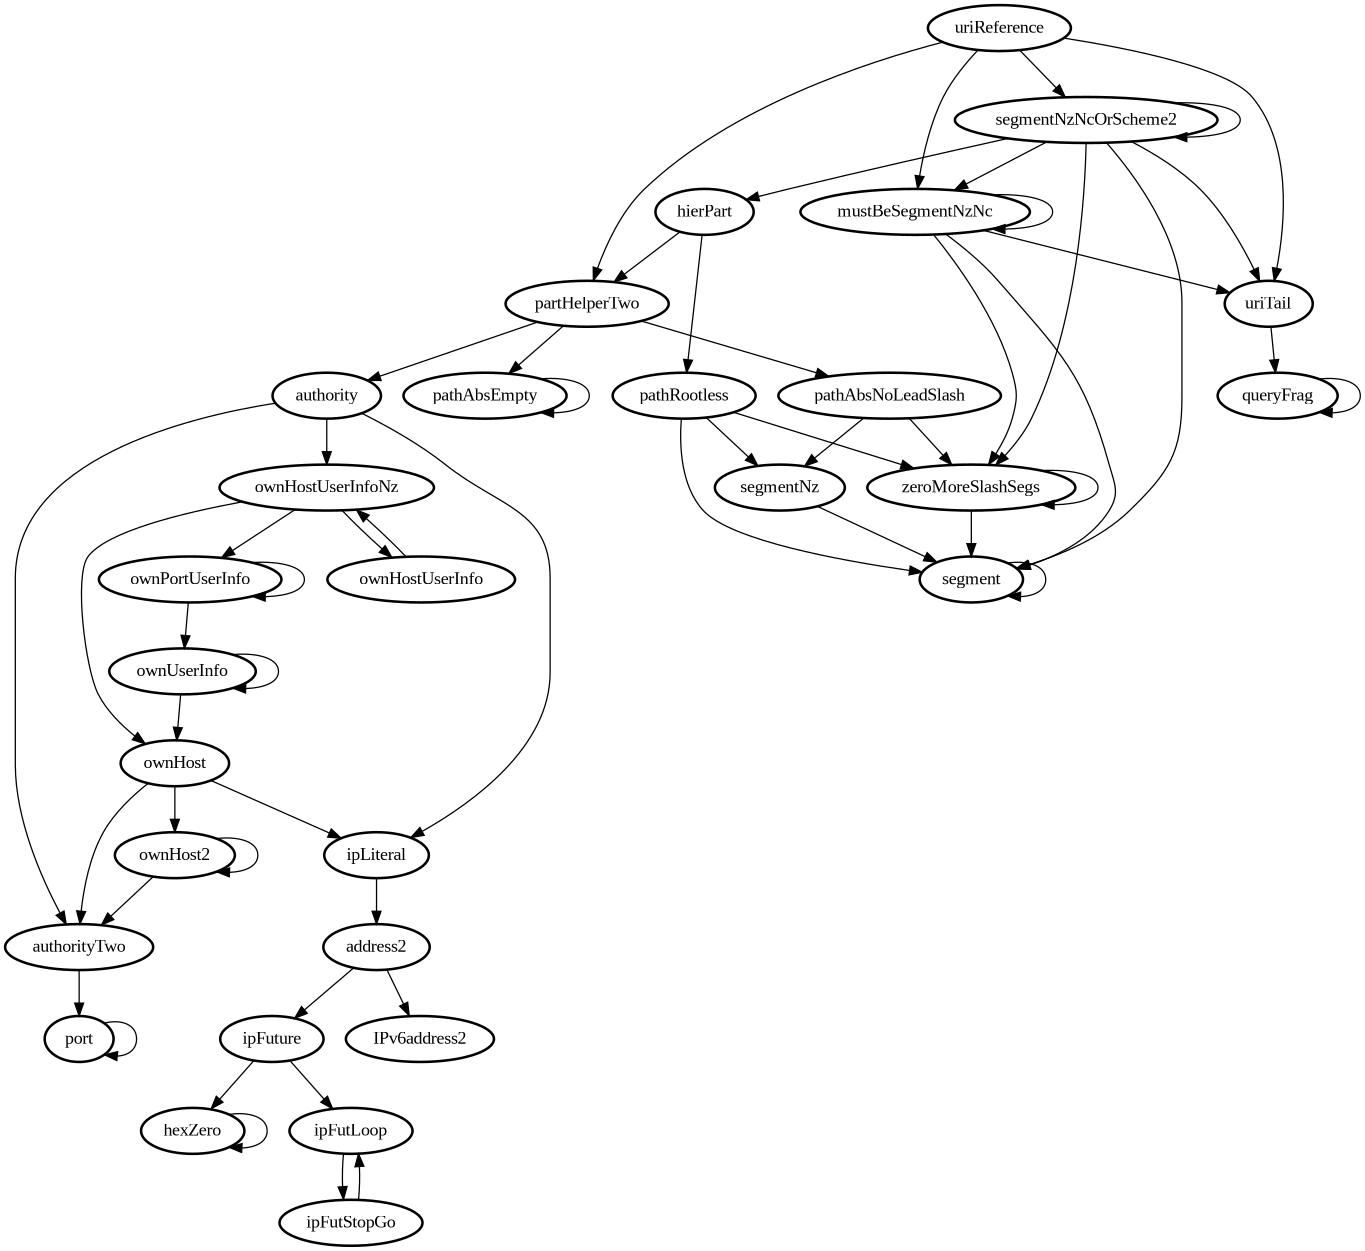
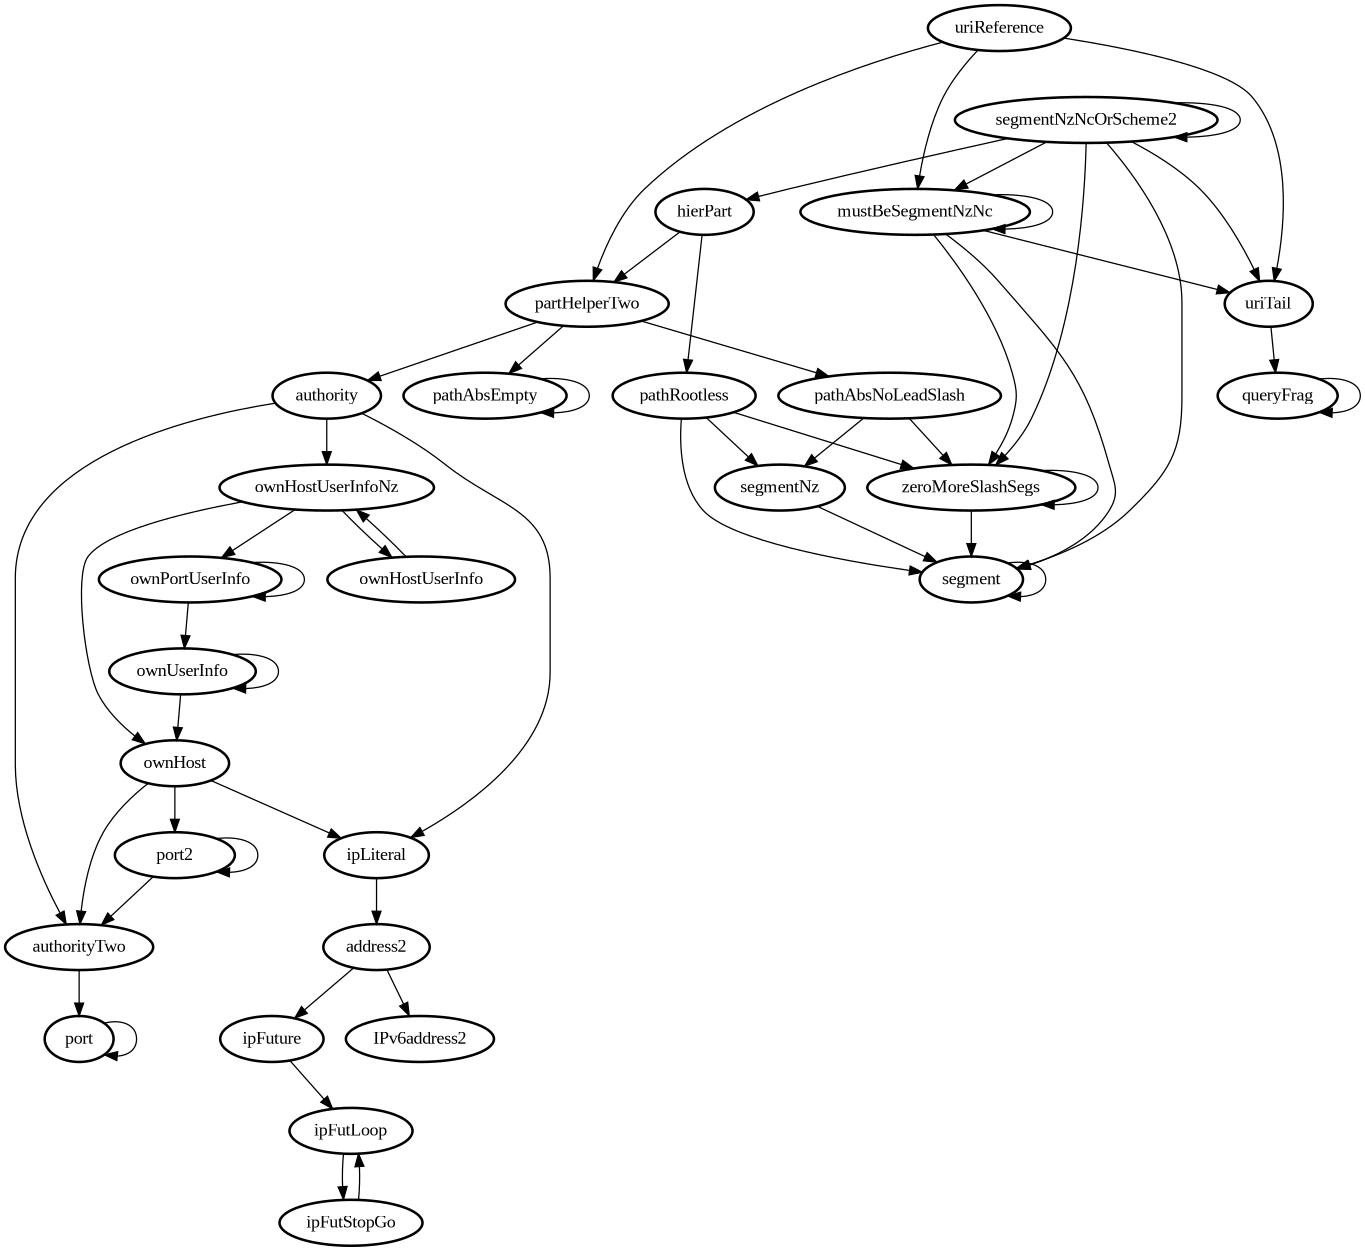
edge "uriReference" -> "segmentNzNcOrScheme2": removed
node "ownHost2": label "ownHost2" -> "port2"
node "hexZero": removed
